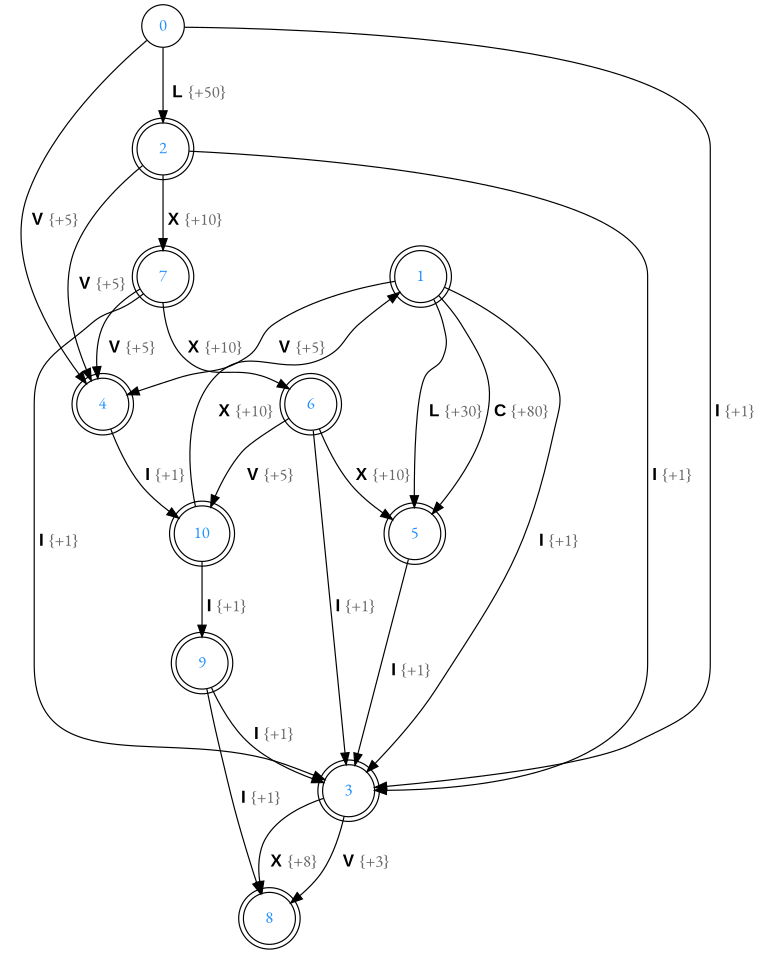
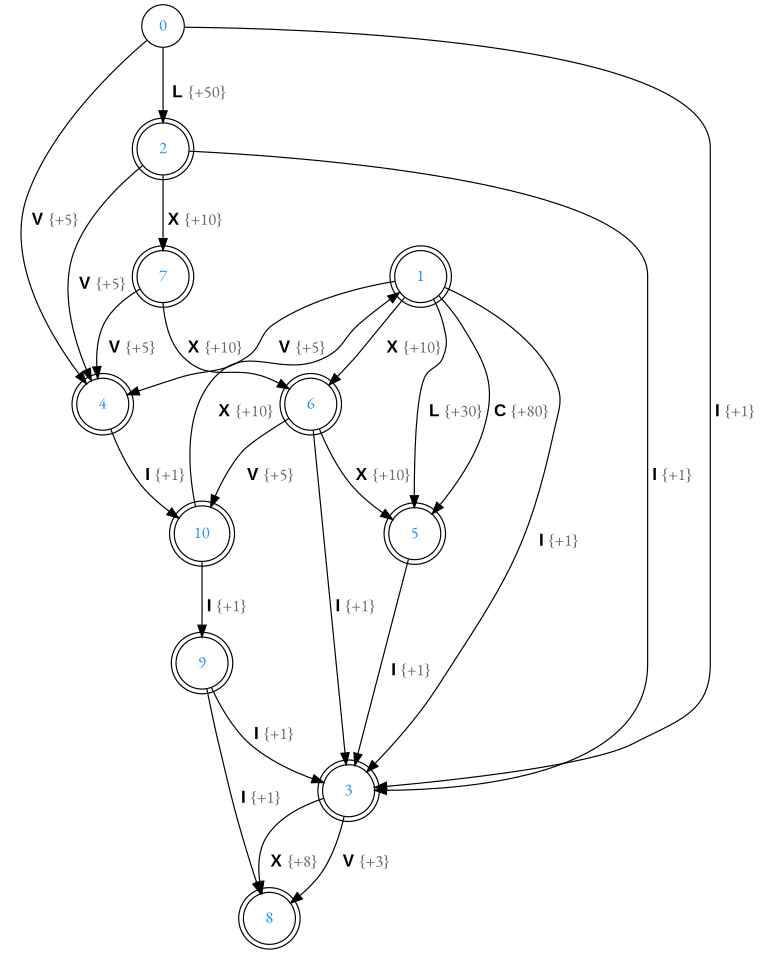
edge "1" -> "6": added, label "X {+10}"
edge "7" -> "3": removed, label "I {+1}"
